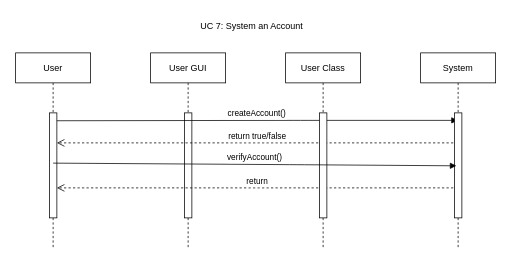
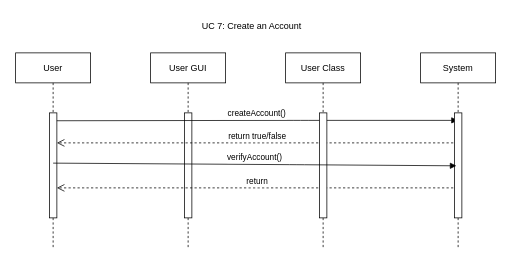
node "UC 7: System an Account": label "UC 7: System an Account" -> "UC 7: Create an Account"
